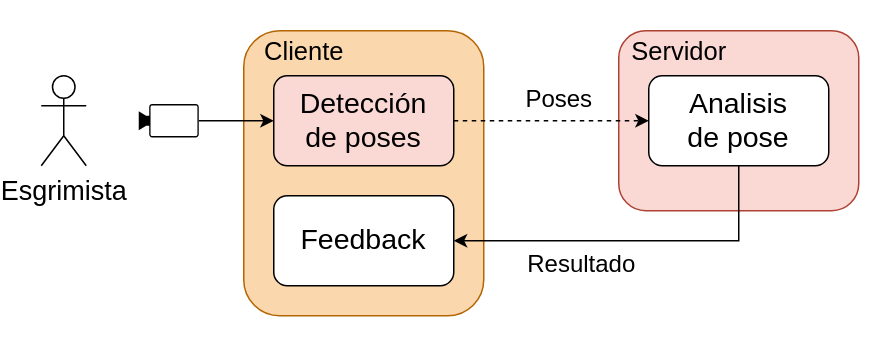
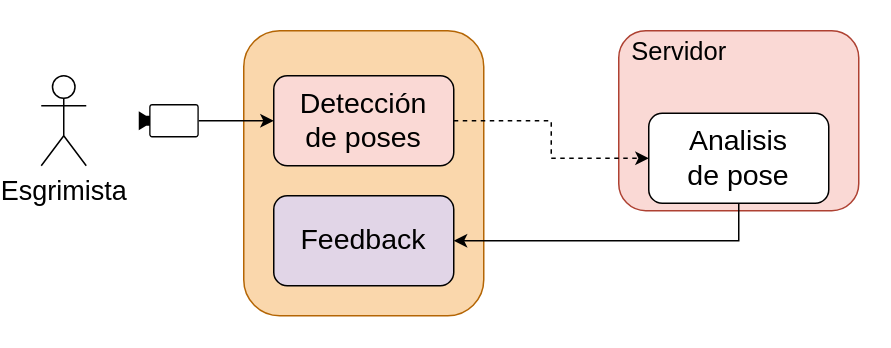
node "Cliente": removed
node "Poses": removed
node "Analisisde pose": moved (739, 121) -> (739, 158)
node "Feedback": fillcolor #ffffff -> #e1d5e7
node "Resultado": removed
